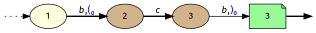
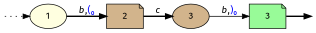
node "2": shape ellipse -> note
